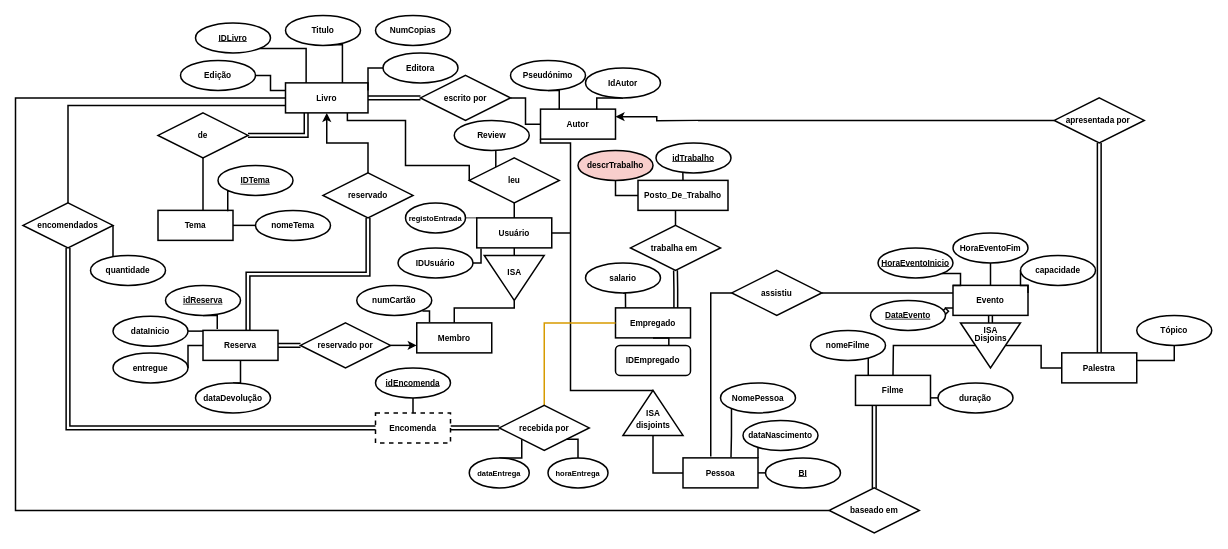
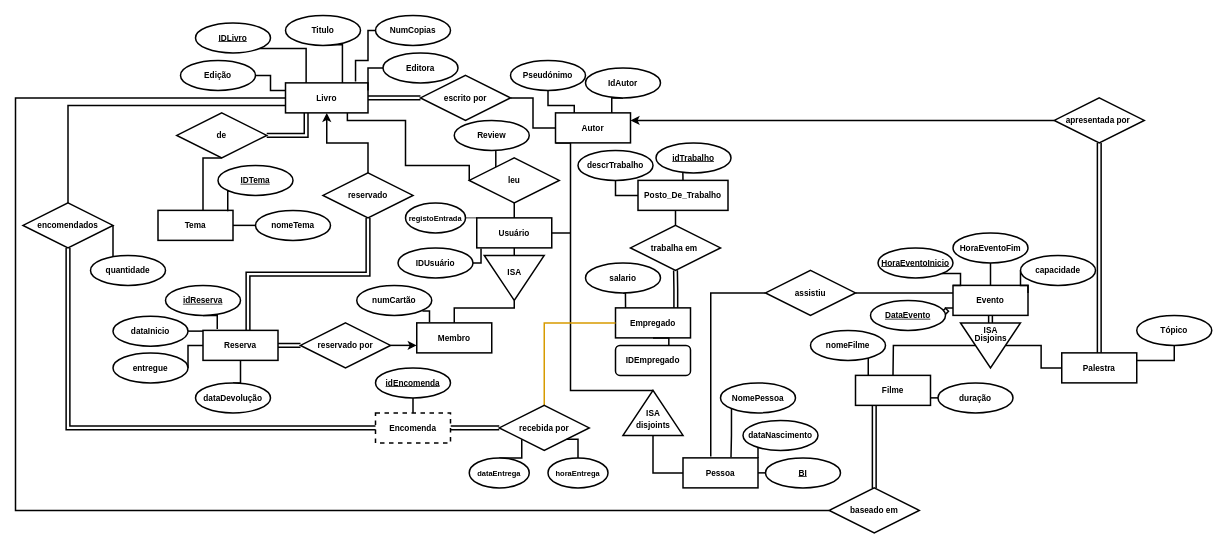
edge "NumCopias" -- "Livro": added
node "Autor": moved (578, 124) -> (593, 128)
node "de": moved (203, 135) -> (222, 135)
node "descrTrabalho": fillcolor #f8cecc -> #ffffff
node "assistiu": moved (777, 293) -> (810, 293)
